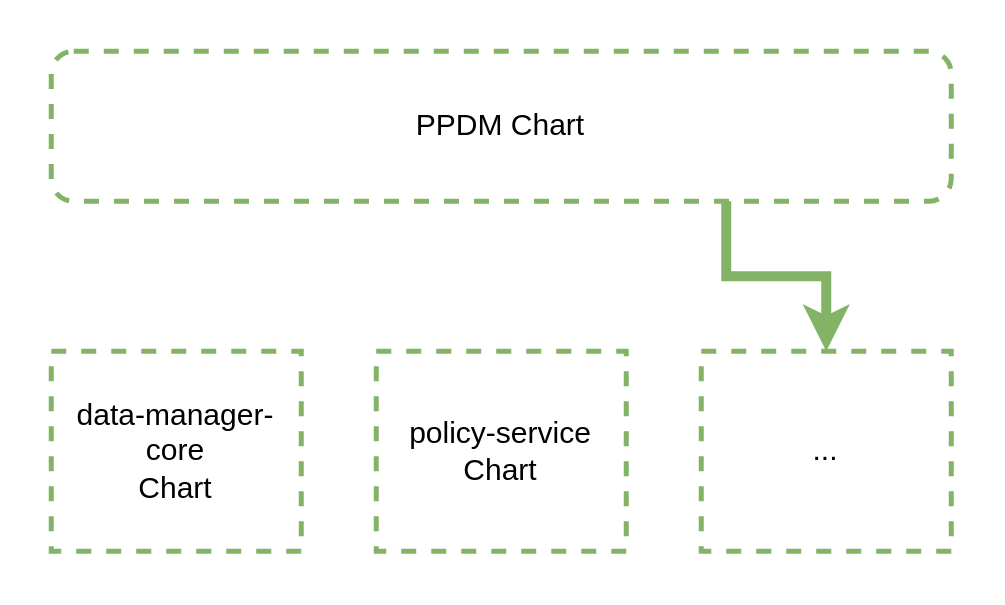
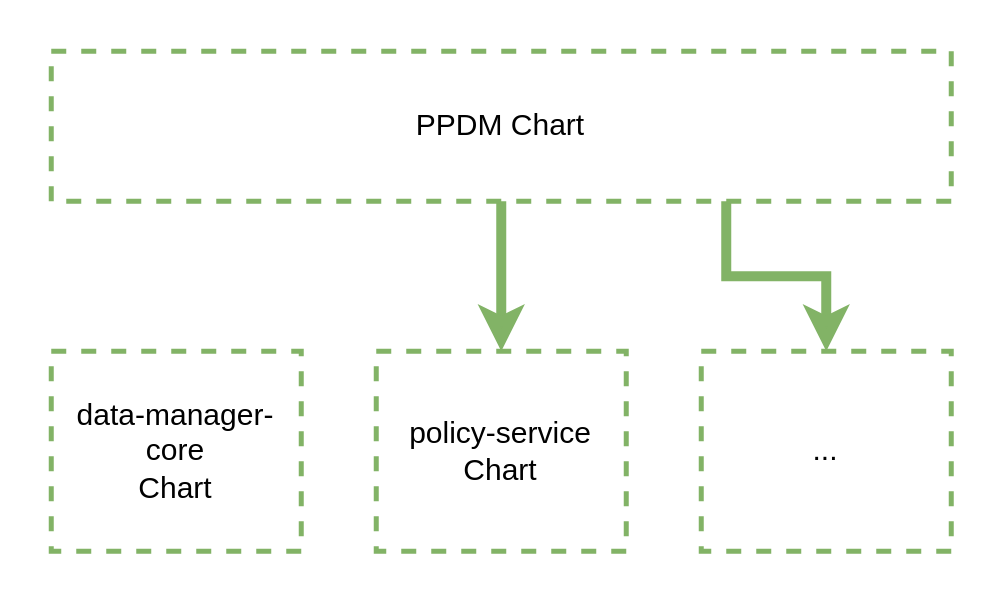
node "PPDM Chart": shape rounded rectangle -> rectangle
edge "PPDM Chart" -> "policy-service Chart": added
